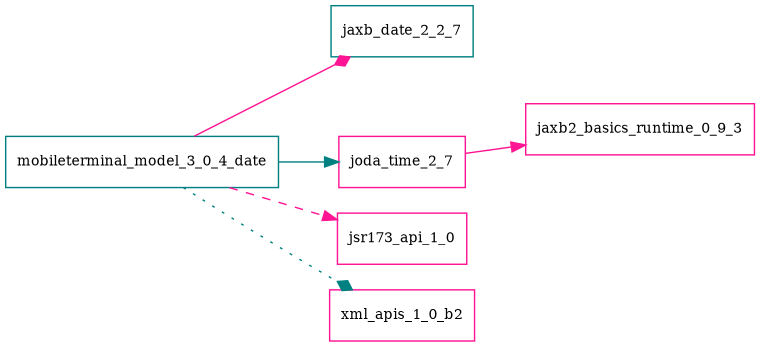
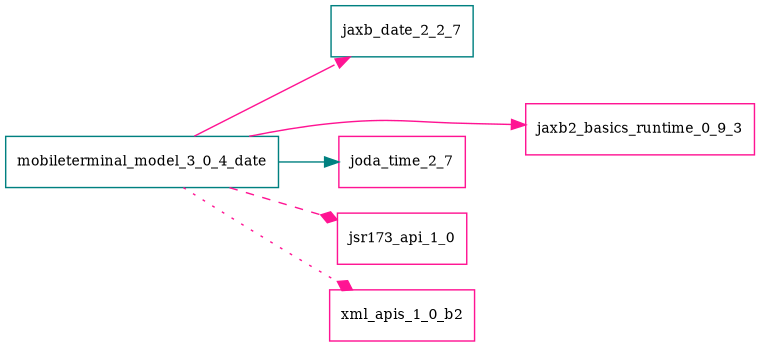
edge "mobileterminal_model_3_0_4_date" -> "jaxb_date_2_2_7": arrowhead diamond -> normal
edge "joda_time_2_7" -> "jaxb2_basics_runtime_0_9_3": now "mobileterminal_model_3_0_4_date" -> "jaxb2_basics_runtime_0_9_3"
edge "mobileterminal_model_3_0_4_date" -> "jsr173_api_1_0": arrowhead normal -> diamond
edge "mobileterminal_model_3_0_4_date" -> "xml_apis_1_0_b2": color teal -> deeppink
